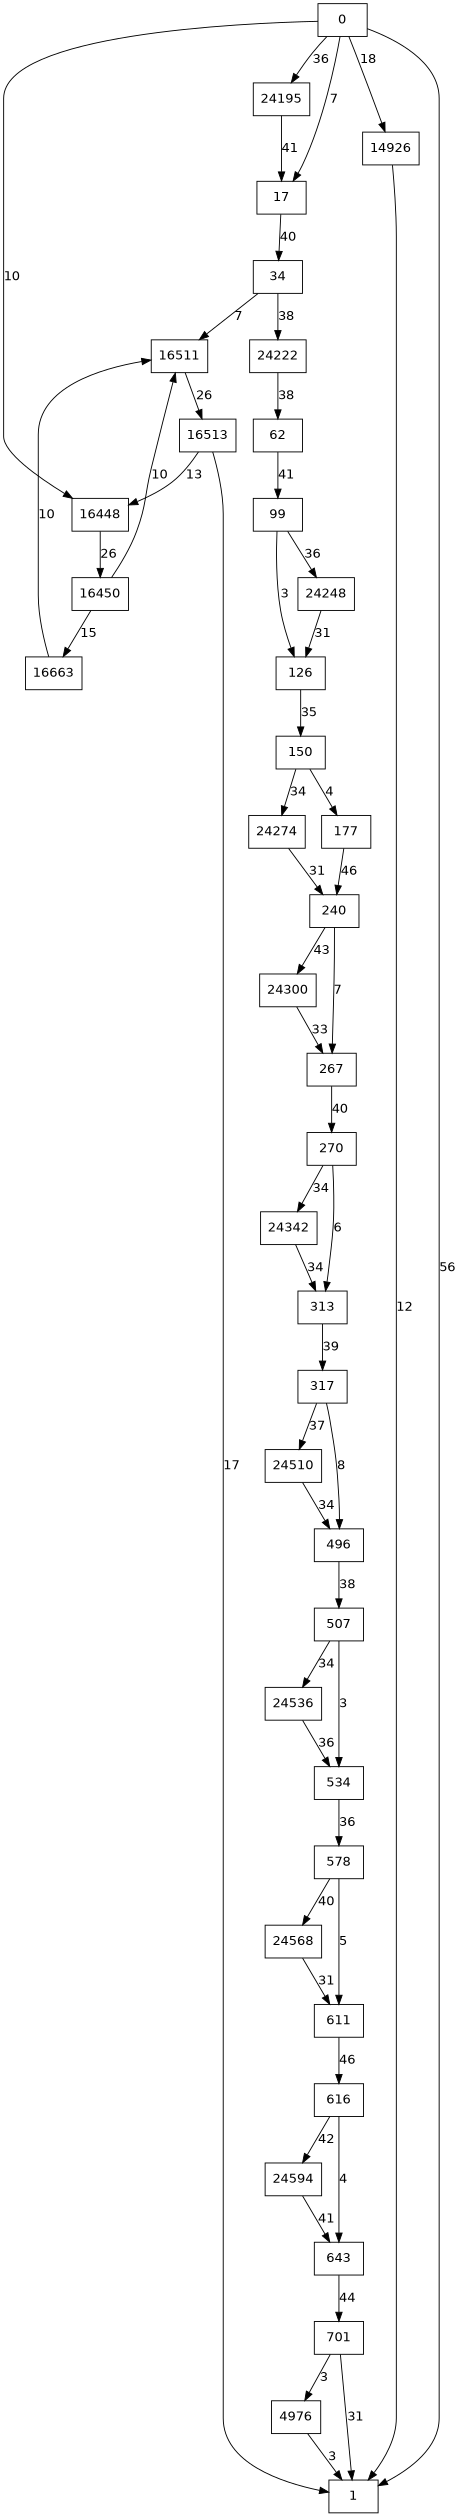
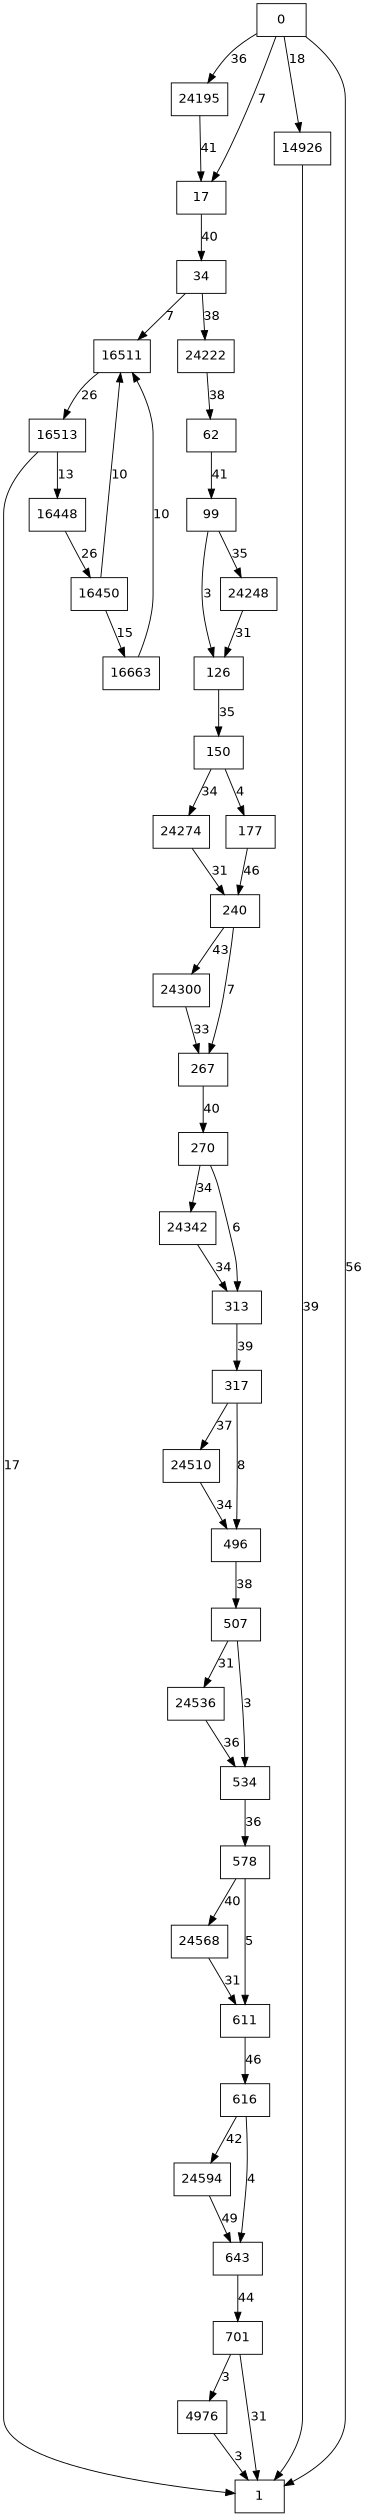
edge "0" -> "16448": removed, label "10"
edge "99" -> "24248": label "36" -> "35"
edge "14926" -> "1": label "12" -> "39"
edge "507" -> "24536": label "34" -> "31"
edge "24594" -> "643": label "41" -> "49"
